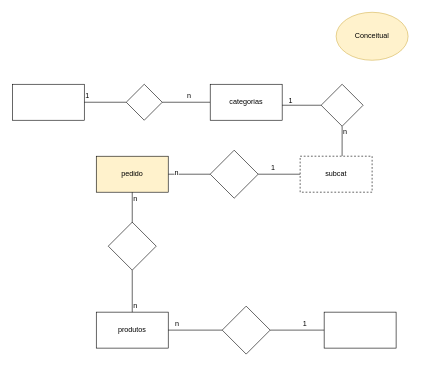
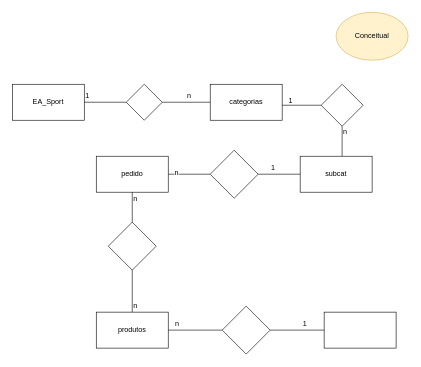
node "EA_Sport": added
node "pedido": fillcolor #fff2cc -> #ffffff
node "subcat": style dashed -> solid
